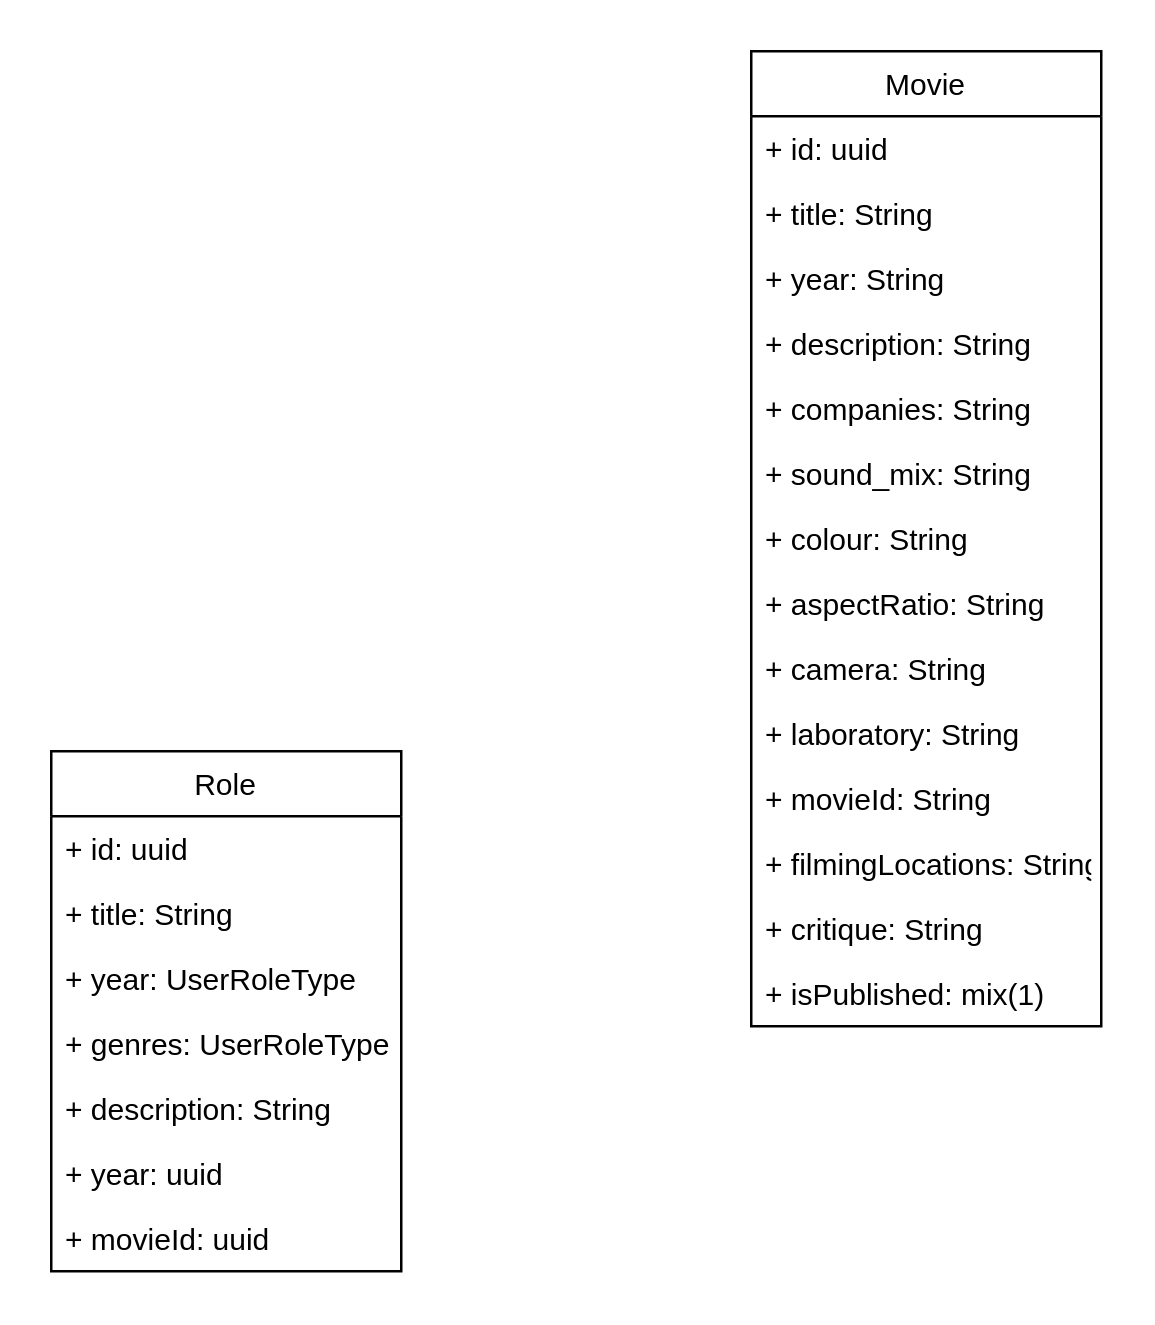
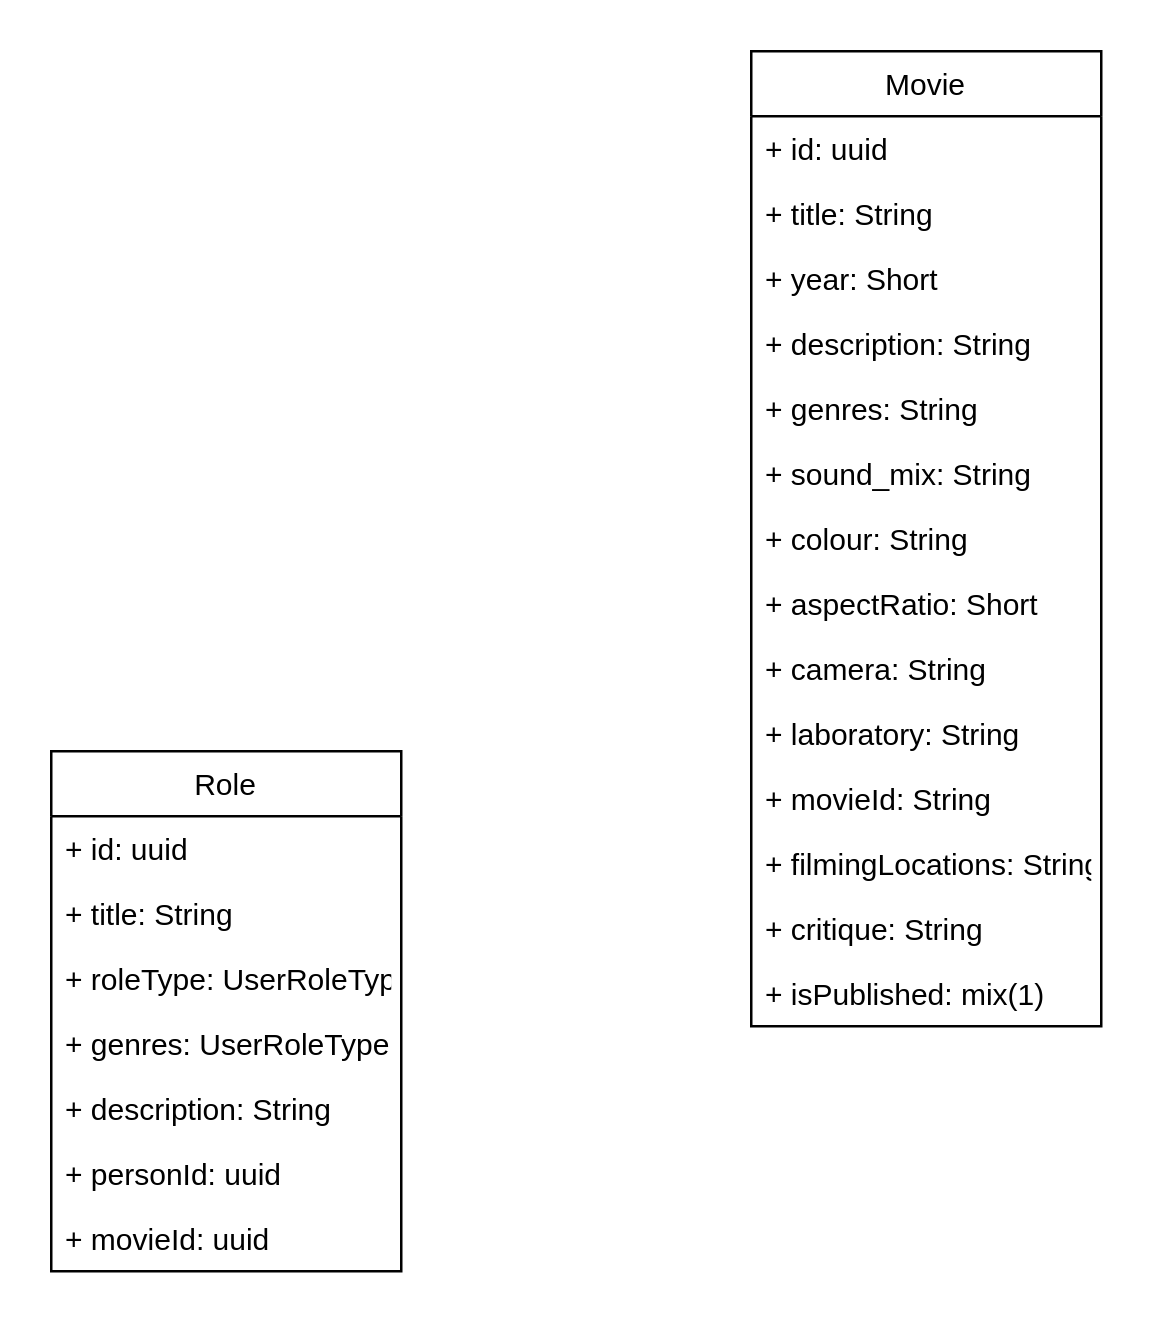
node "+ year: String": label "+ year: String" -> "+ year: Short"
node "+ companies: String": label "+ companies: String" -> "+ genres: String"
node "+ aspectRatio: String": label "+ aspectRatio: String" -> "+ aspectRatio: Short"
node "+ year: UserRoleType": label "+ year: UserRoleType" -> "+ roleType: UserRoleType"
node "+ year: uuid": label "+ year: uuid" -> "+ personId: uuid"
